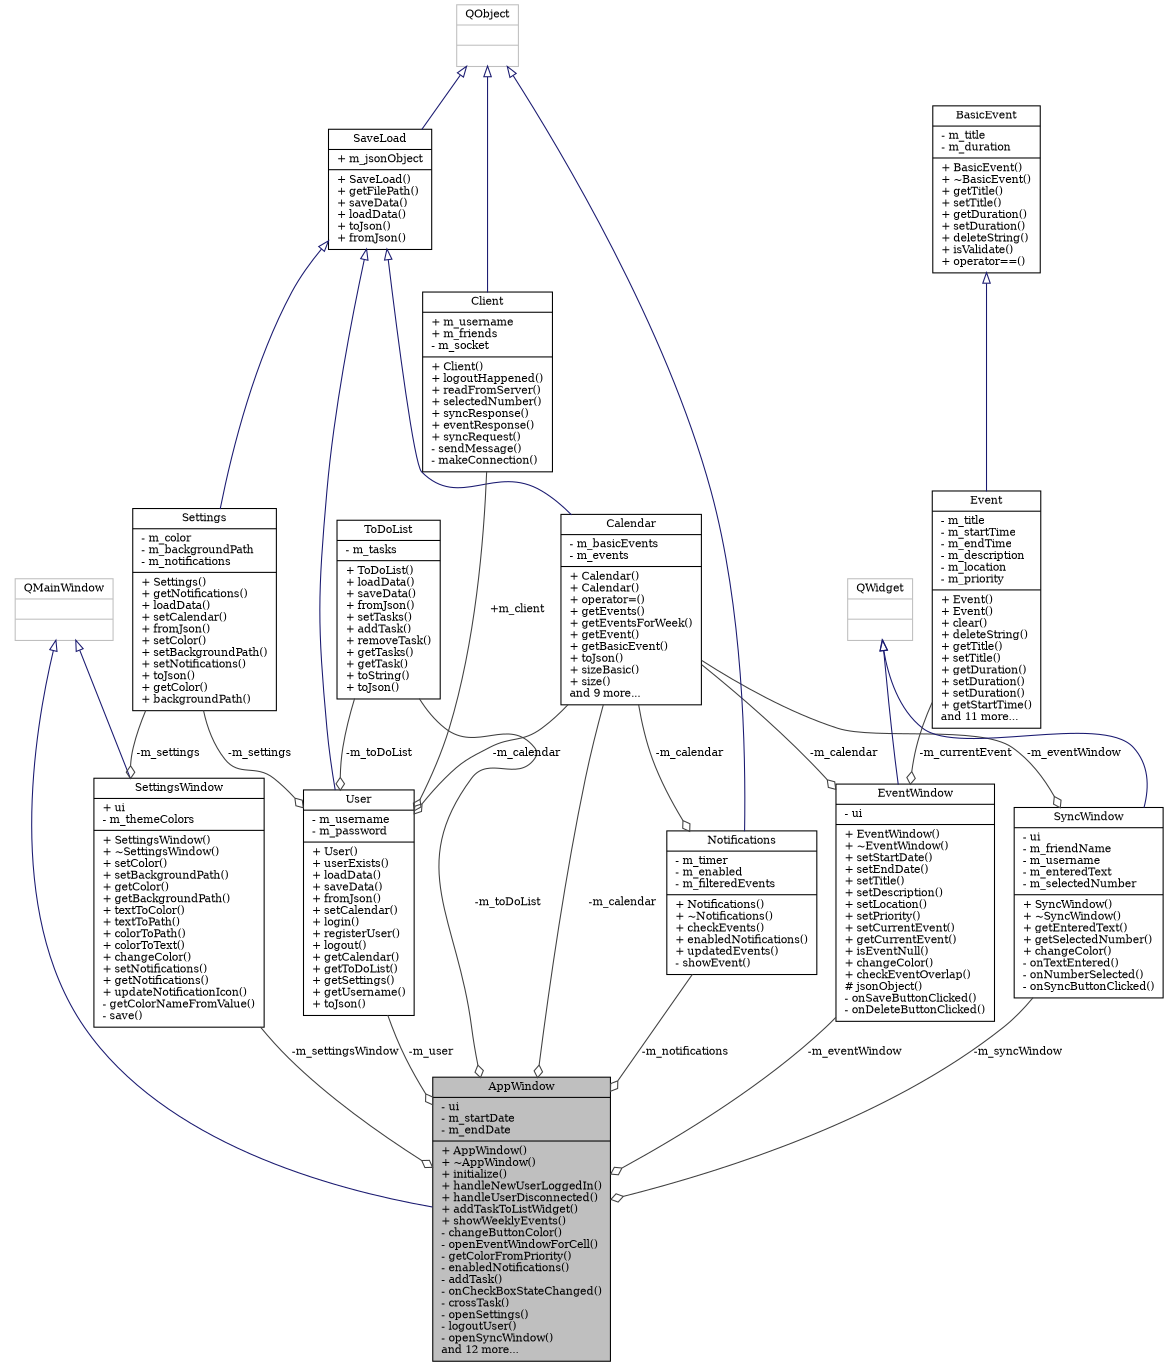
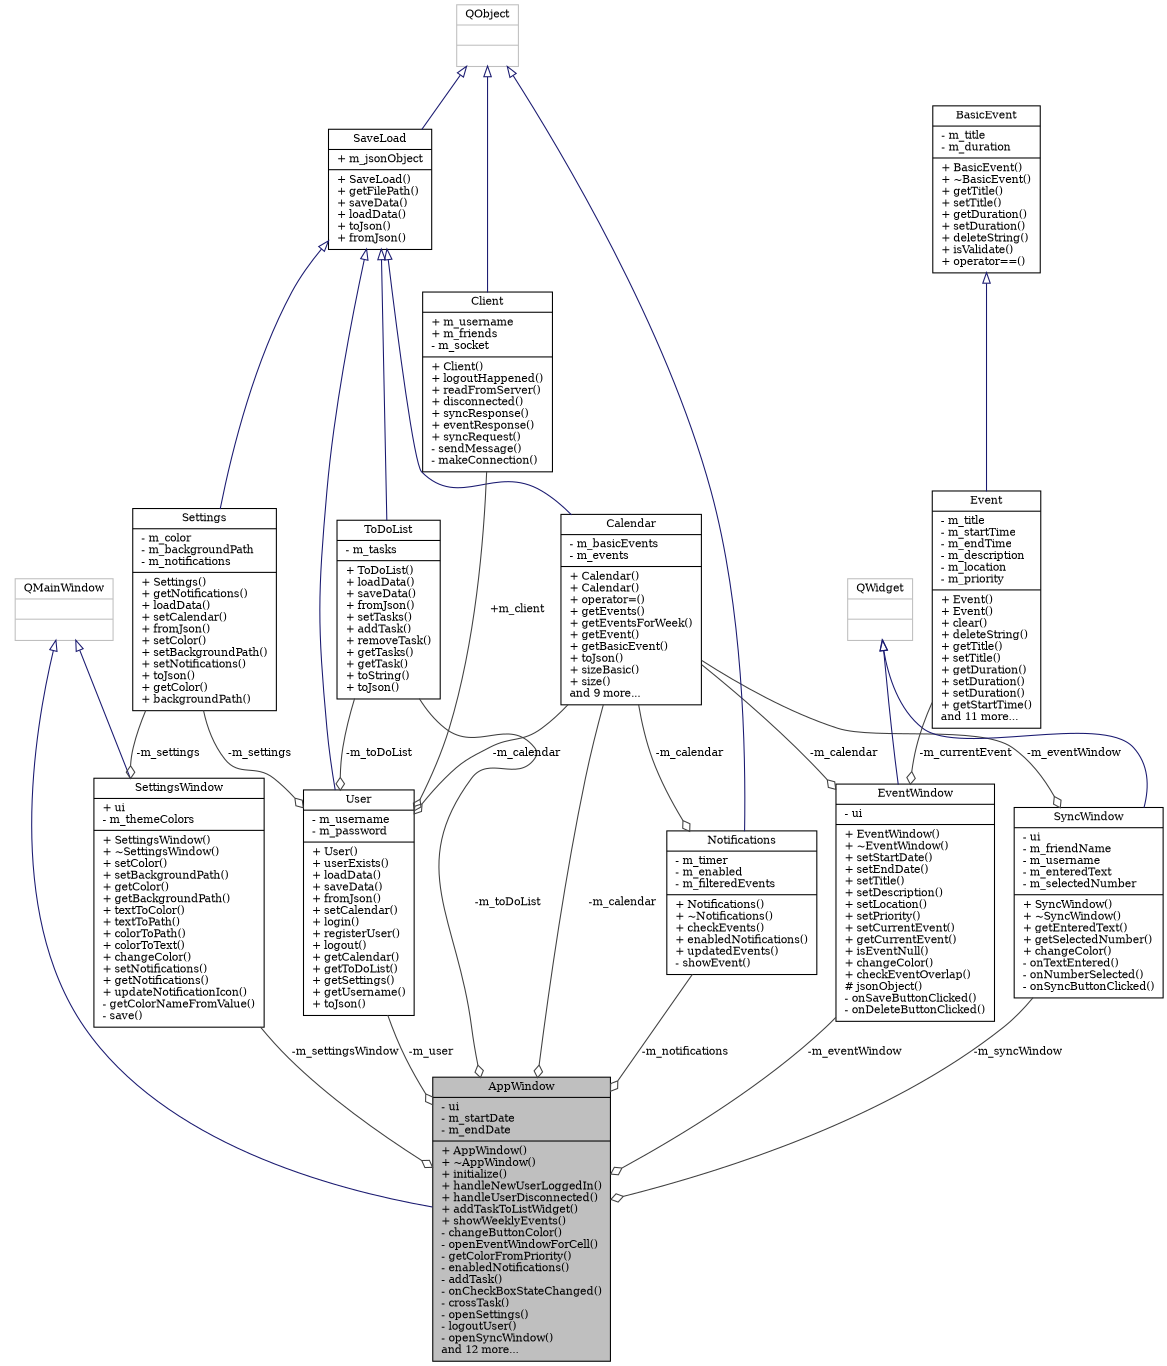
edge "ToDoList" -> "SaveLoad": added
node "Client": text "+ selectedNumber()" -> "+ disconnected()"
